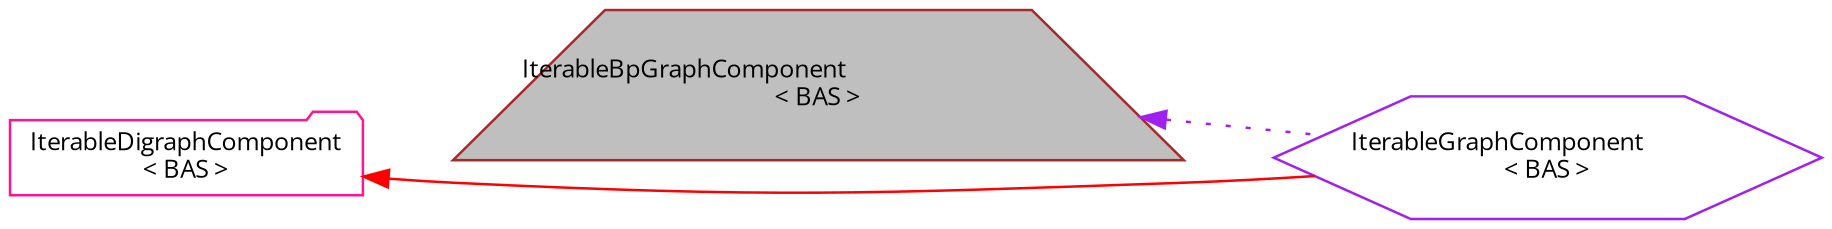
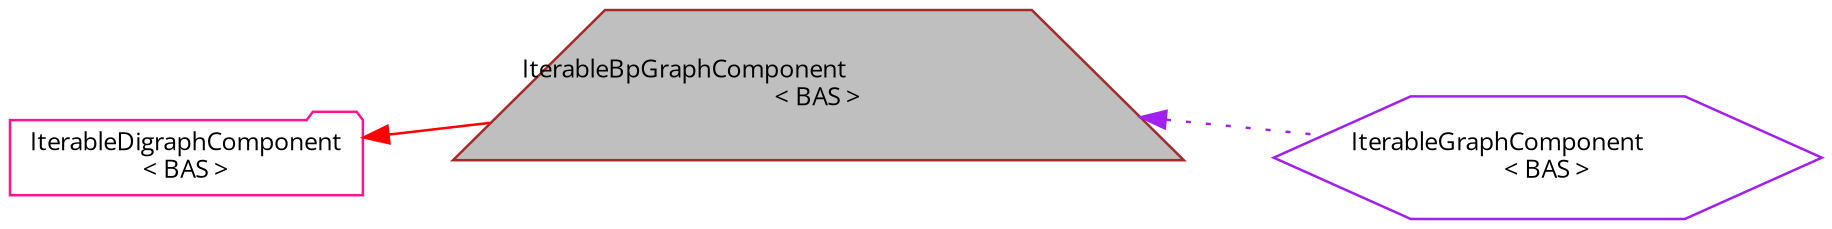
edge "IterableGraphComponent < BAS >" -> "IterableDigraphComponent < BAS >": now "IterableBpGraphComponent < BAS >" -> "IterableDigraphComponent < BAS >"
